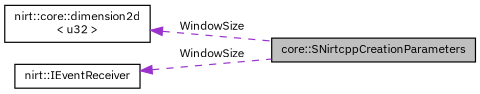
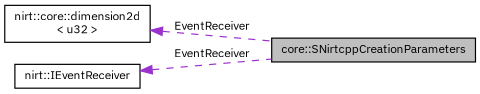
edge "core::SNirtcppCreationParameters" -> "nirt::core::dimension2d < u32 >": label " WindowSize" -> " EventReceiver"
edge "core::SNirtcppCreationParameters" -> "nirt::IEventReceiver": label " WindowSize" -> " EventReceiver"
